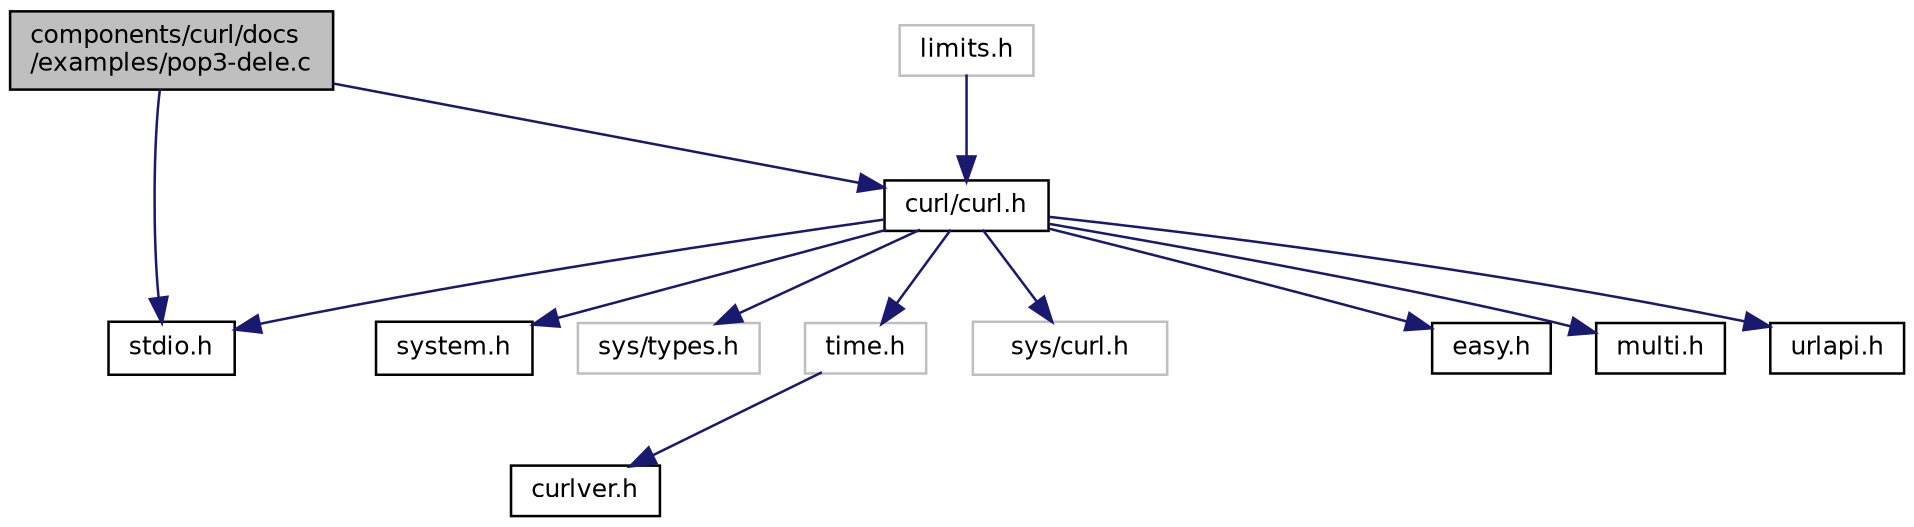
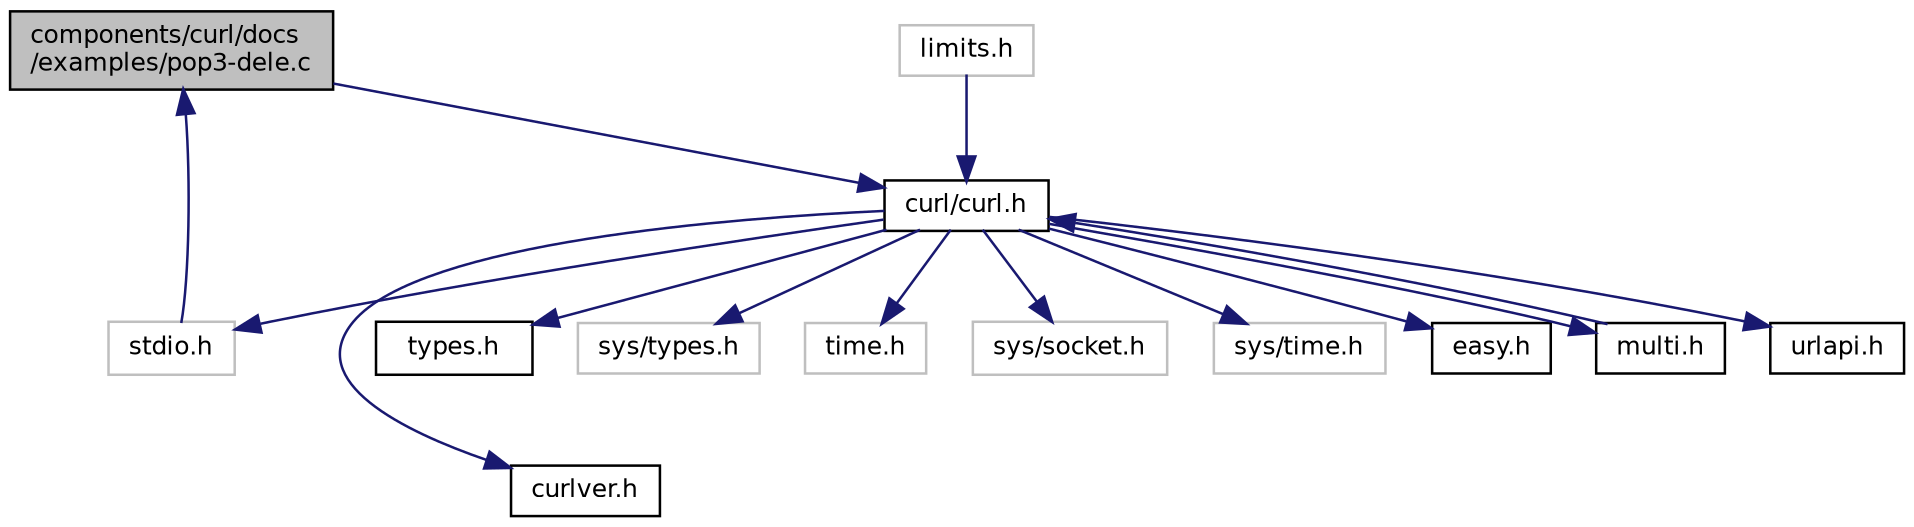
edge "components/curl/docs /examples/pop3-dele.c" -> "stdio.h": reversed
edge "multi.h" -> "curl/curl.h": added
node "stdio.h": color black -> grey75
node "system.h": label "system.h" -> "types.h"
node "sys/curl.h": label "sys/curl.h" -> "sys/socket.h"
node "sys/time.h": added
edge "time.h" -> "curlver.h": now "curl/curl.h" -> "curlver.h"
